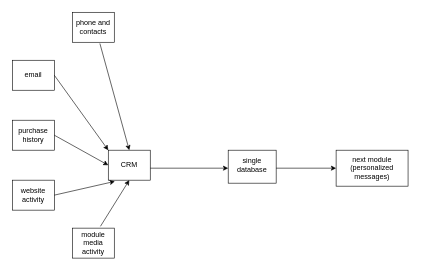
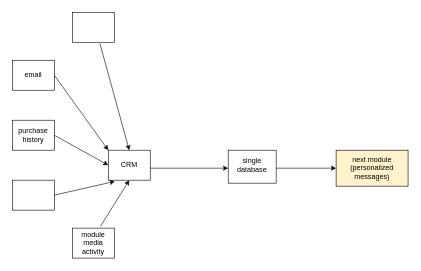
node "phone and contacts": removed
node "next module (personalized messages)": fillcolor #ffffff -> #fff2cc
node "website activity": removed
